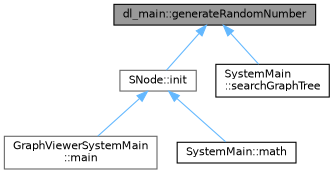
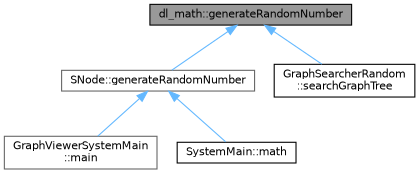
node "dl_main::generateRandomNumber": label "dl_main::generateRandomNumber" -> "dl_math::generateRandomNumber"
node "SNode::init": label "SNode::init" -> "SNode::generateRandomNumber"
node "SystemMain ::searchGraphTree": label "SystemMain ::searchGraphTree" -> "GraphSearcherRandom ::searchGraphTree"
